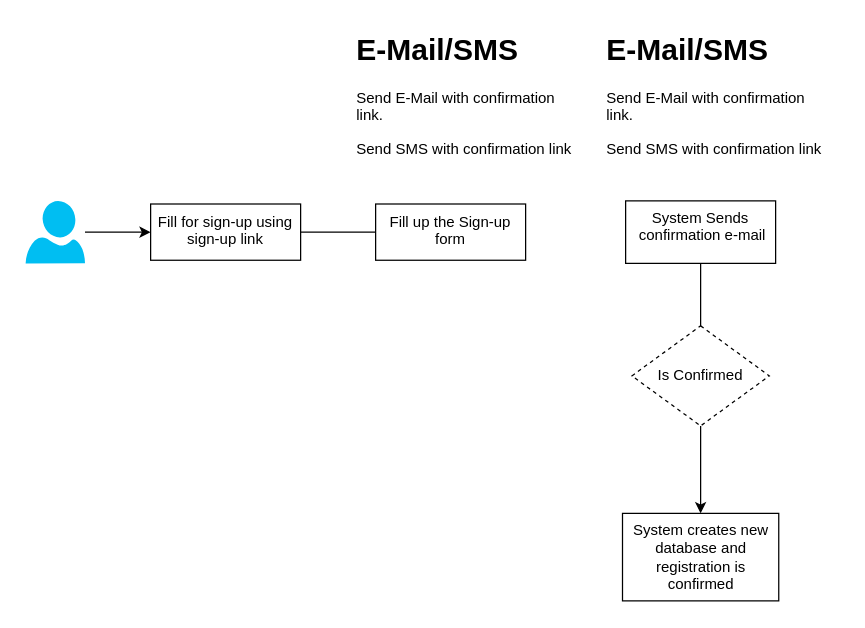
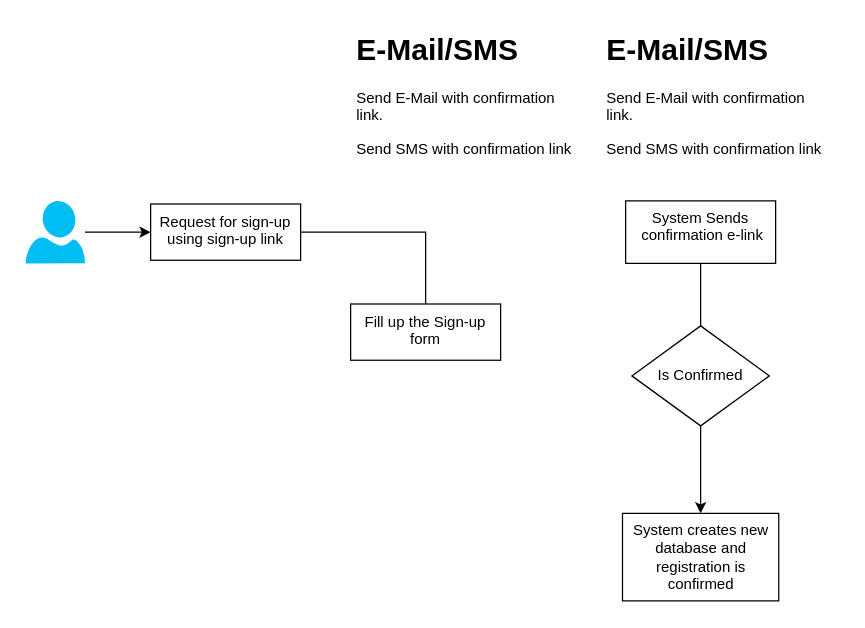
node "System Sends confirmation e-mail": label "System Sends confirmation e-mail" -> "System Sends confirmation e-link"
node "Fill for sign-up using sign-up link": label "Fill for sign-up using sign-up link" -> "Request for sign-up using sign-up link"
node "Fill up the Sign-up form": moved (451, 232) -> (426, 332)
node "Is Confirmed": style dashed -> solid
